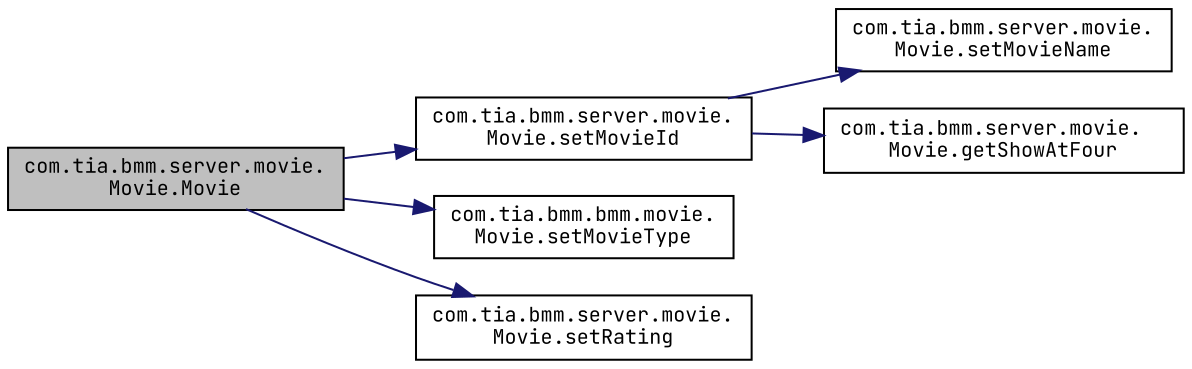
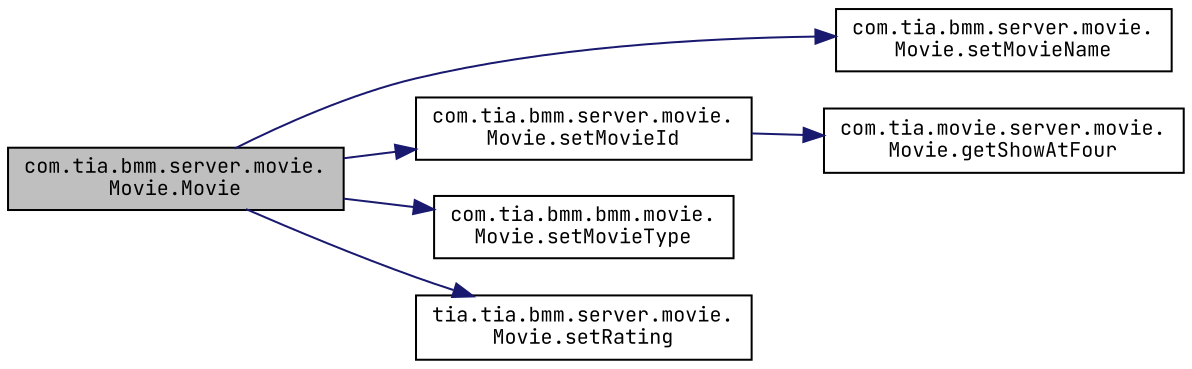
edge "com.tia.bmm.server.movie. Movie.setMovieId" -> "com.tia.bmm.server.movie. Movie.setMovieName": now "com.tia.bmm.server.movie. Movie.Movie" -> "com.tia.bmm.server.movie. Movie.setMovieName"
node "com.tia.bmm.server.movie. Movie.getShowAtFour": label "com.tia.bmm.server.movie. Movie.getShowAtFour" -> "com.tia.movie.server.movie. Movie.getShowAtFour"
node "com.tia.bmm.server.movie. Movie.setRating": label "com.tia.bmm.server.movie. Movie.setRating" -> "tia.tia.bmm.server.movie. Movie.setRating"
